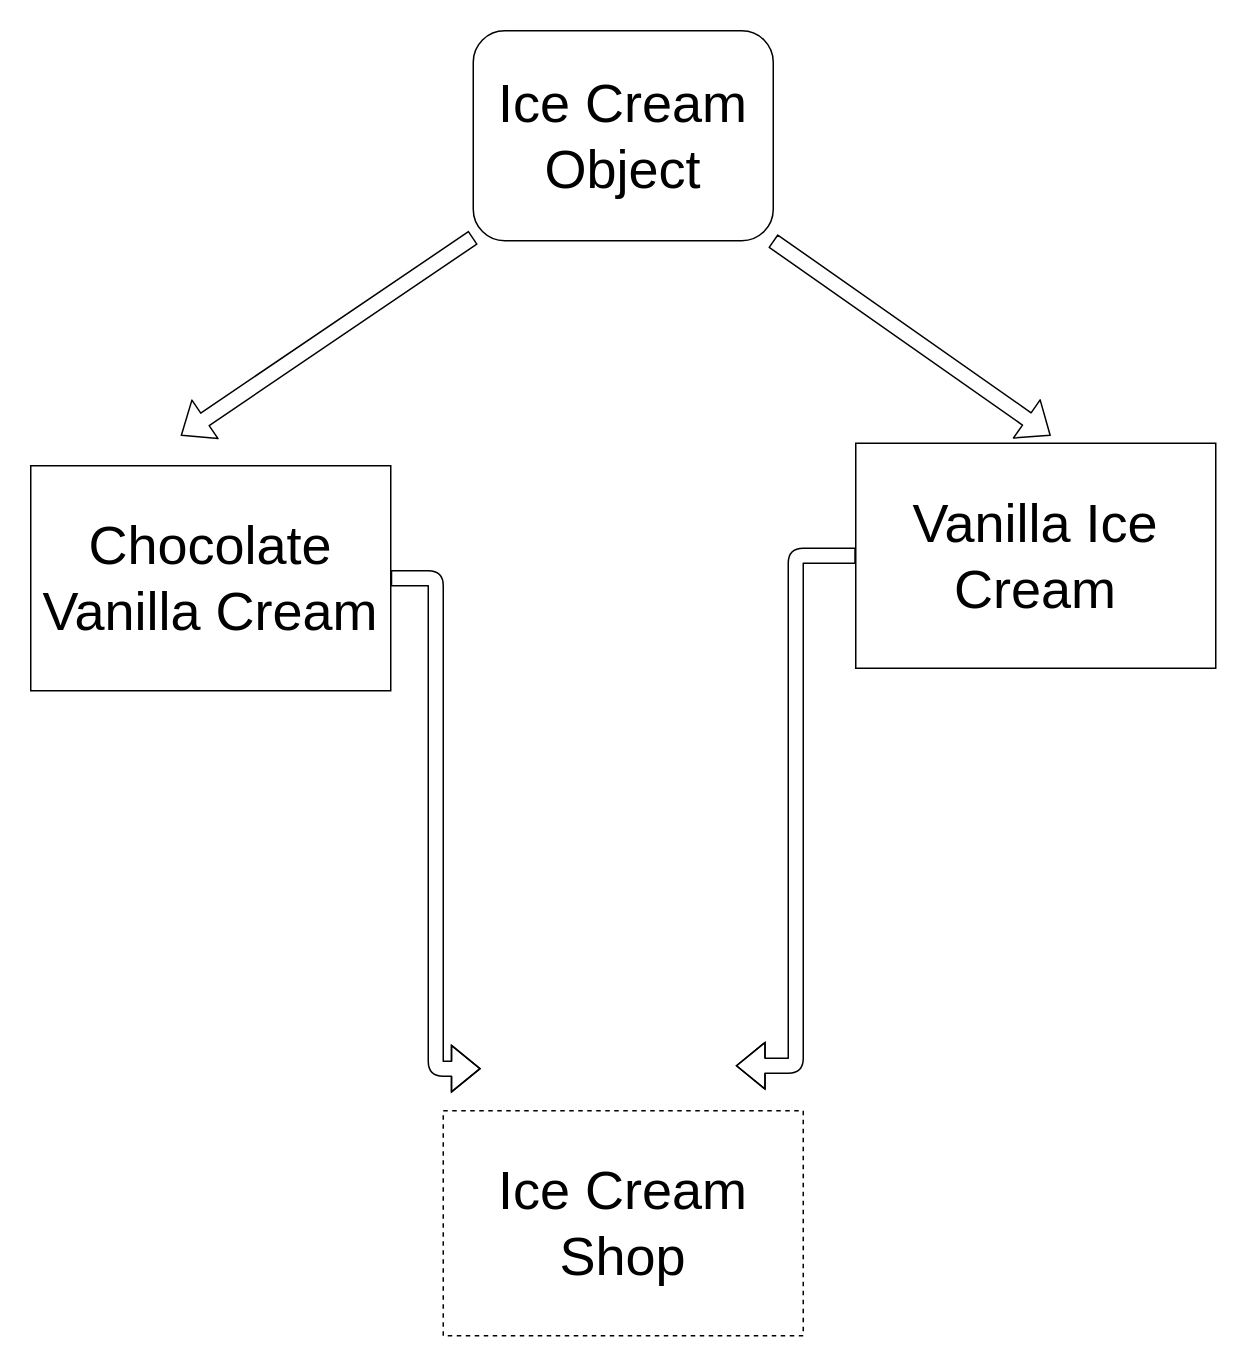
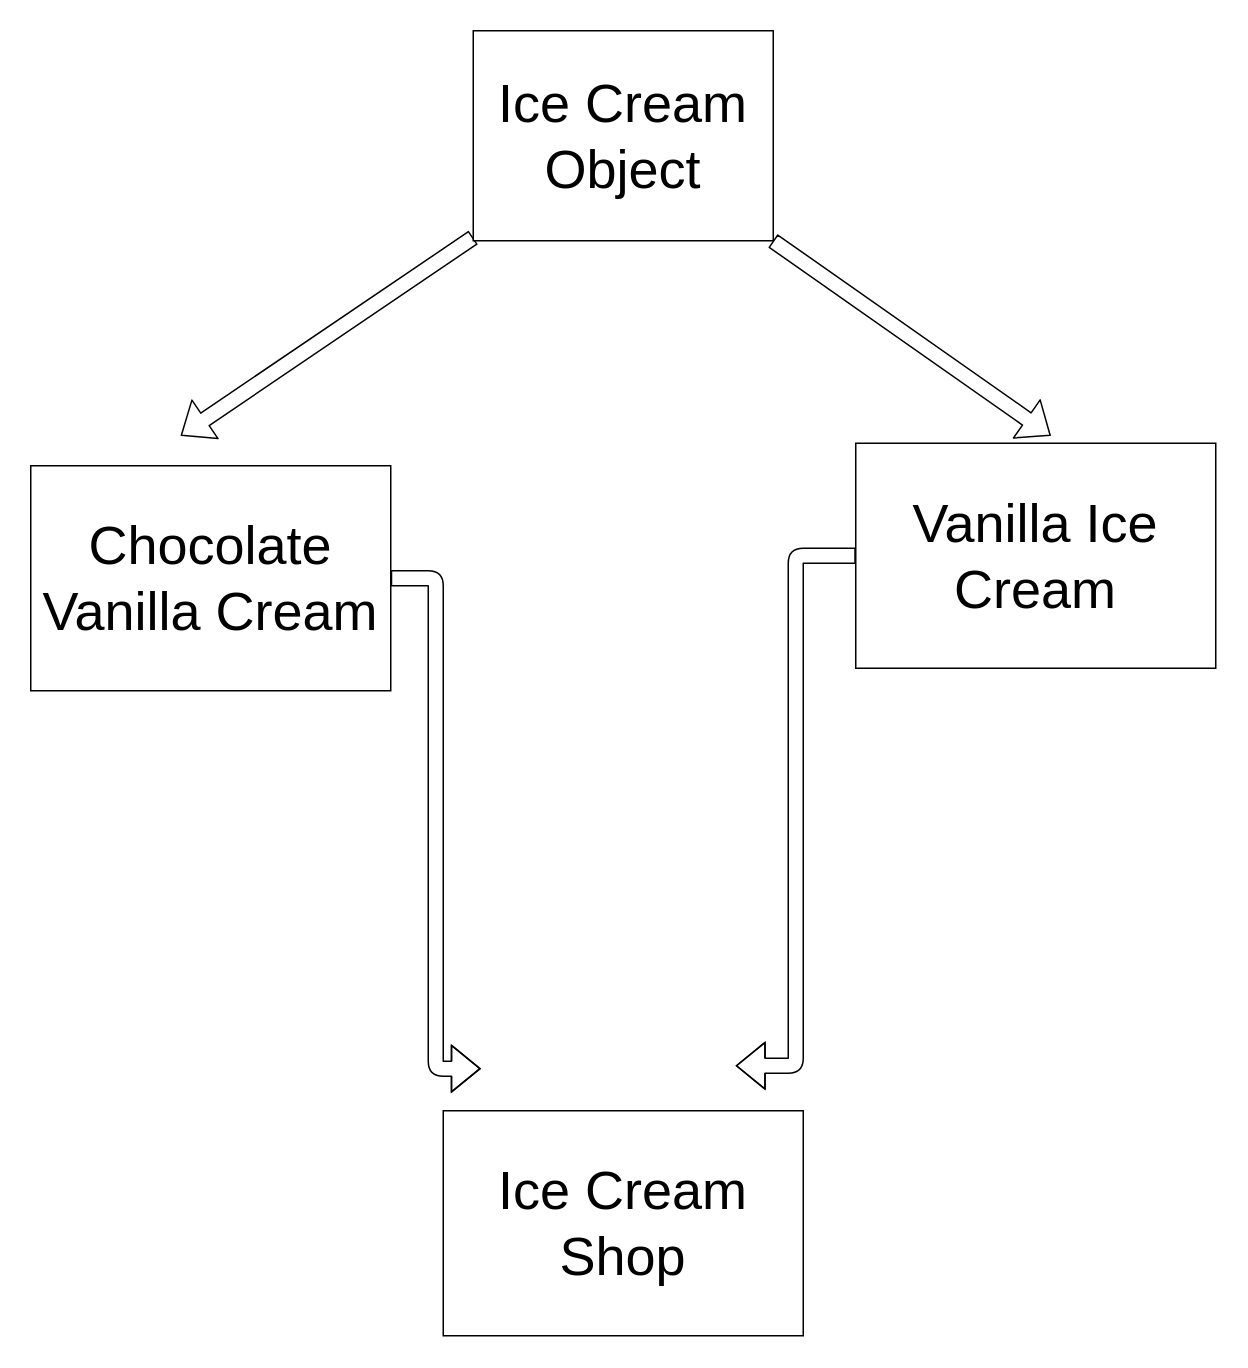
node "Ice Cream Object": shape rounded rectangle -> rectangle
node "Ice Cream Shop": style dashed -> solid
